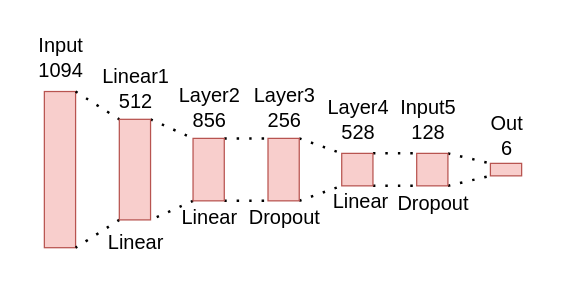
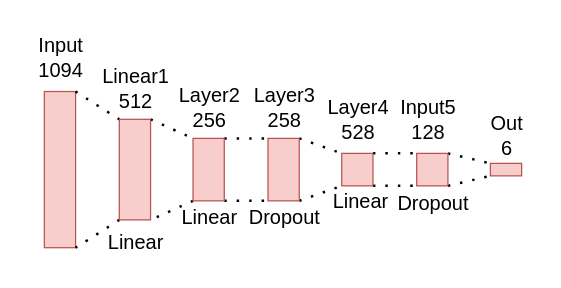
node "Layer2 856": label "Layer2 856" -> "Layer2 256"
node "Layer3 256": label "Layer3 256" -> "Layer3 258"
